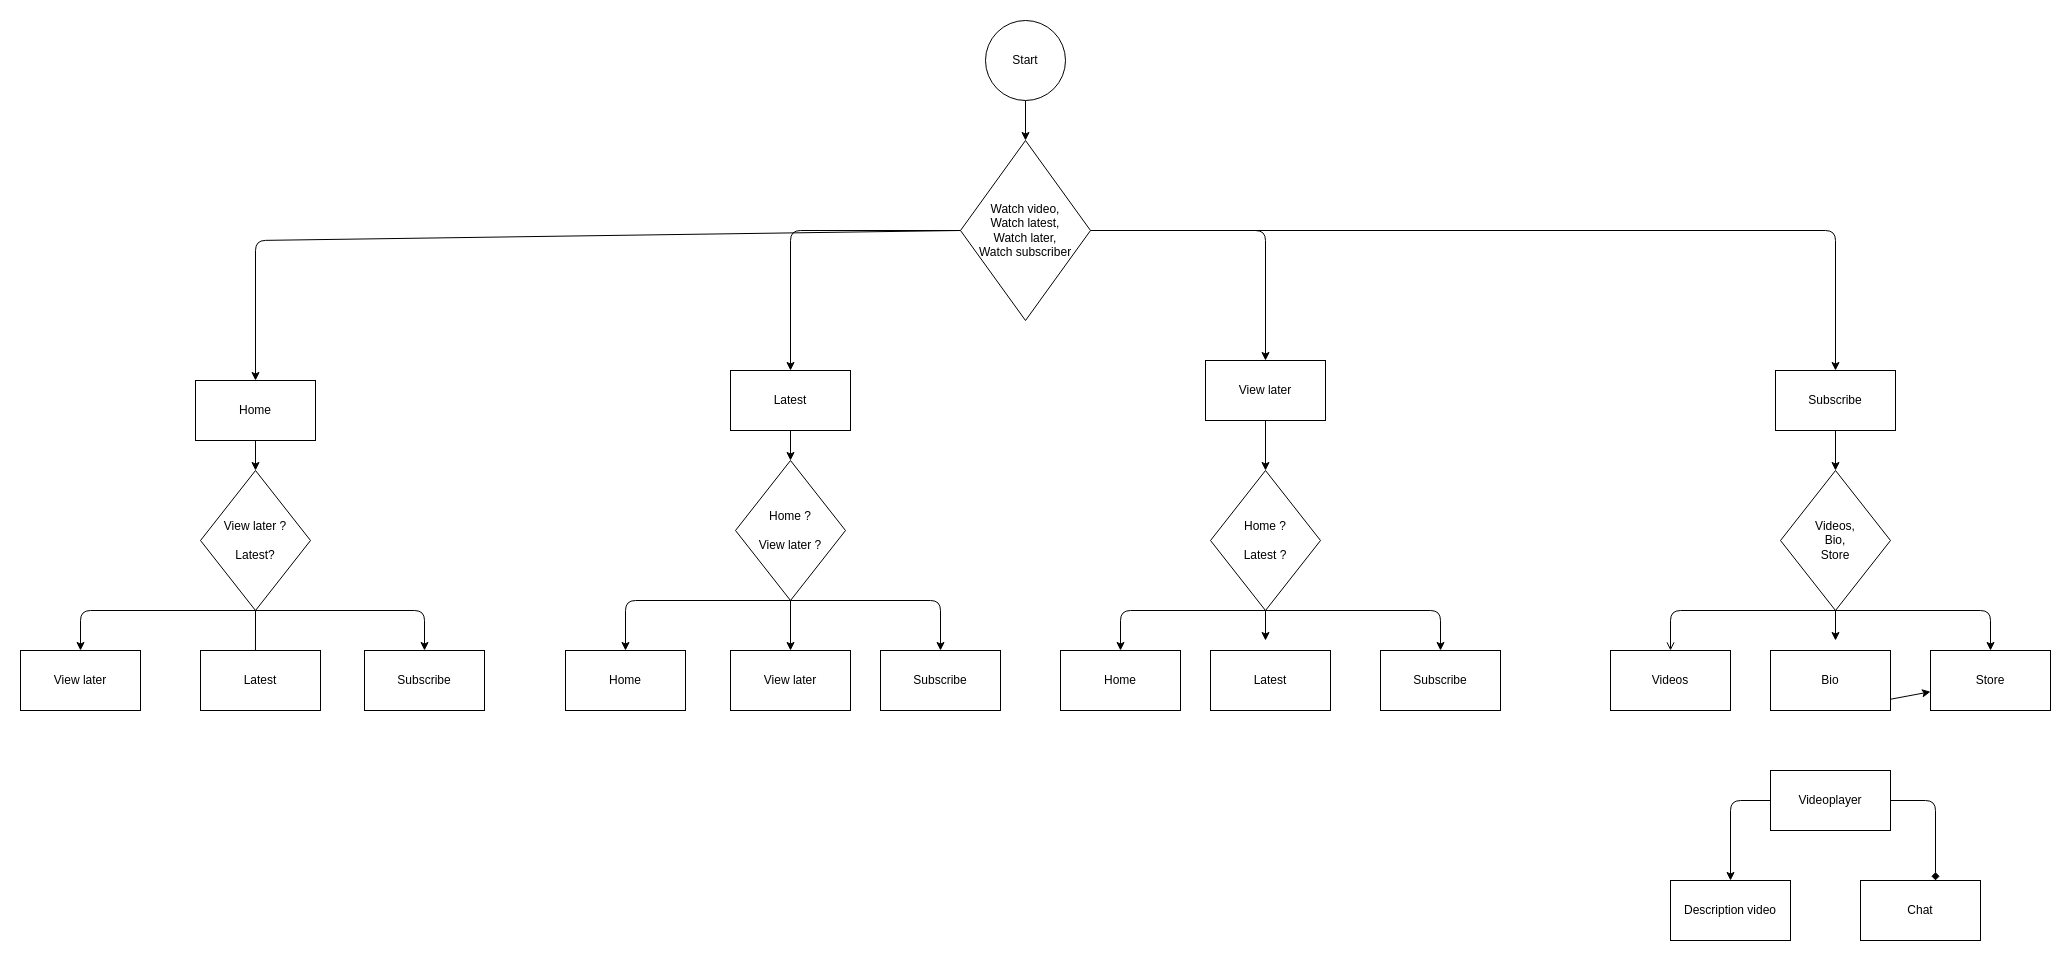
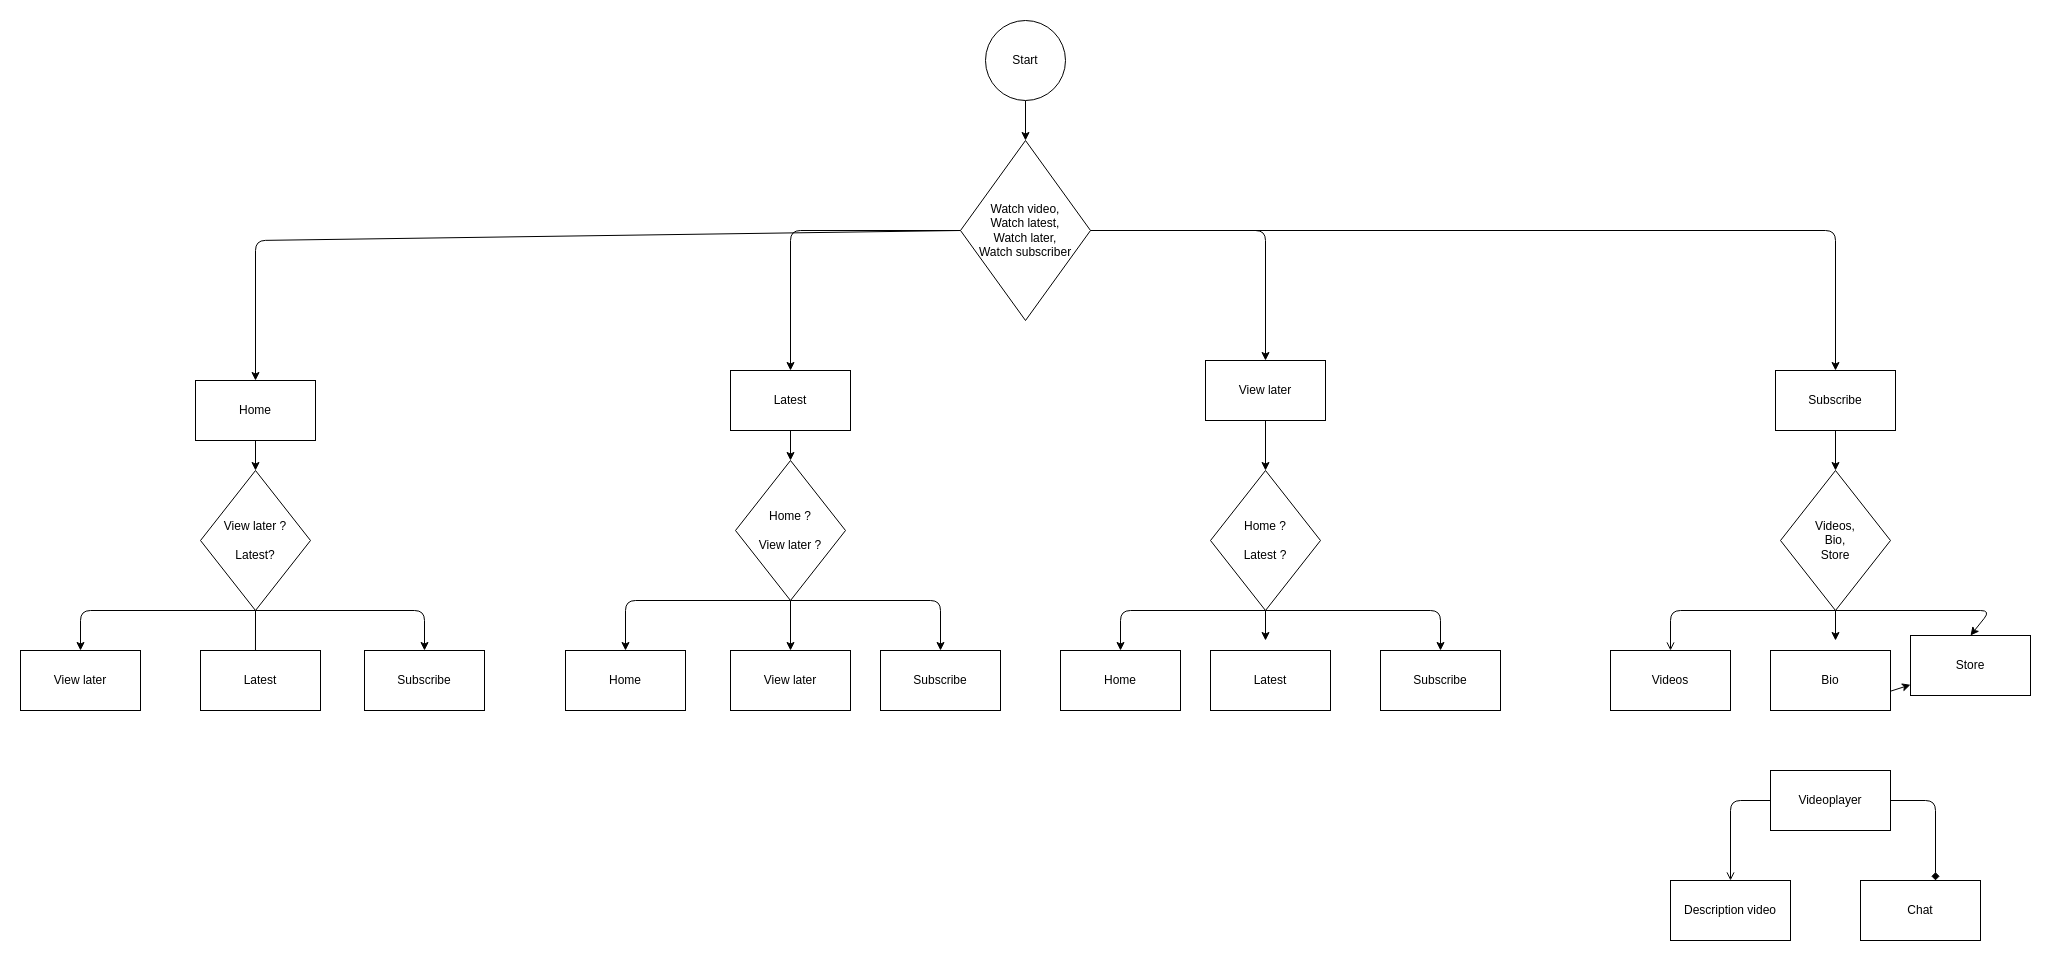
node "Store": moved (1991, 681) -> (1971, 666)
edge "Videoplayer" -> "Description video": arrowhead classic -> open
